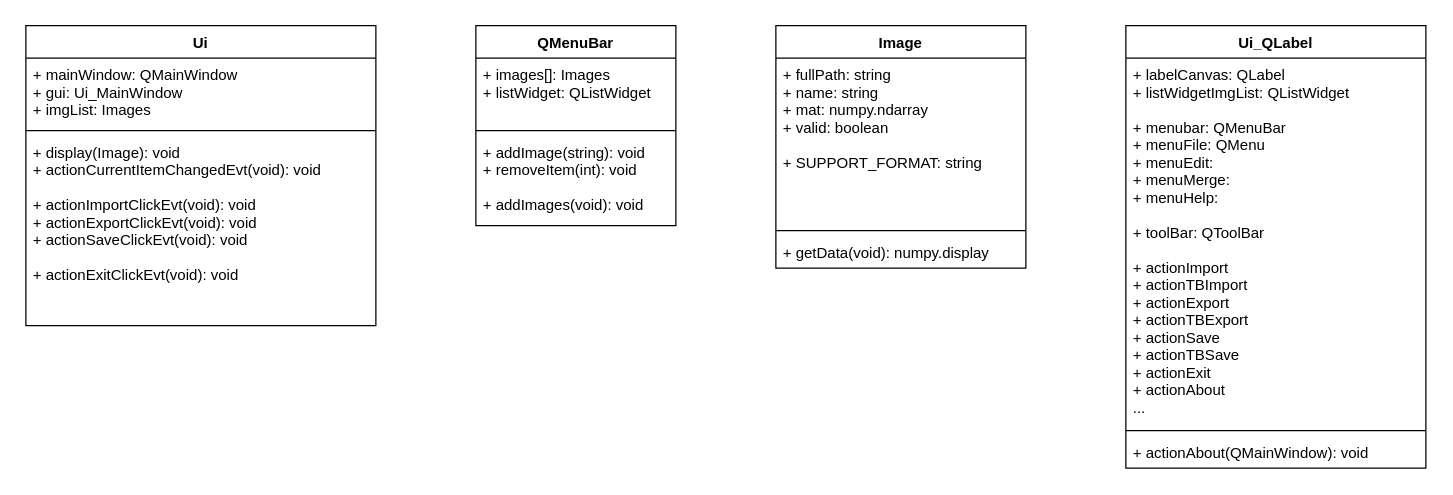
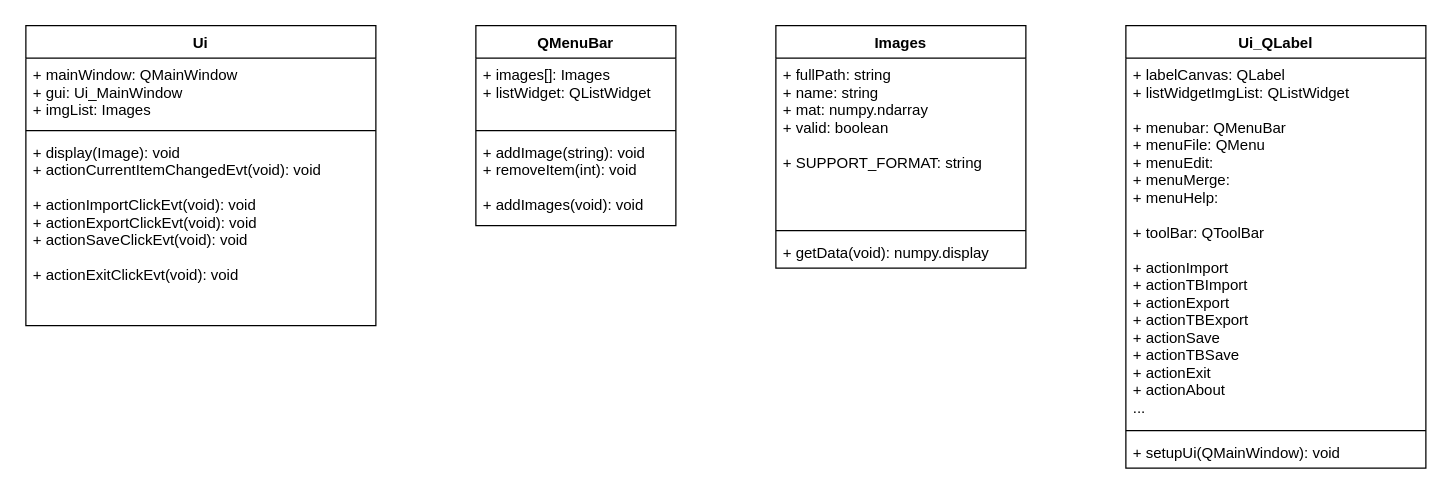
node "Image": label "Image" -> "Images"
node "+ actionAbout(QMainWindow): void": label "+ actionAbout(QMainWindow): void" -> "+ setupUi(QMainWindow): void"
